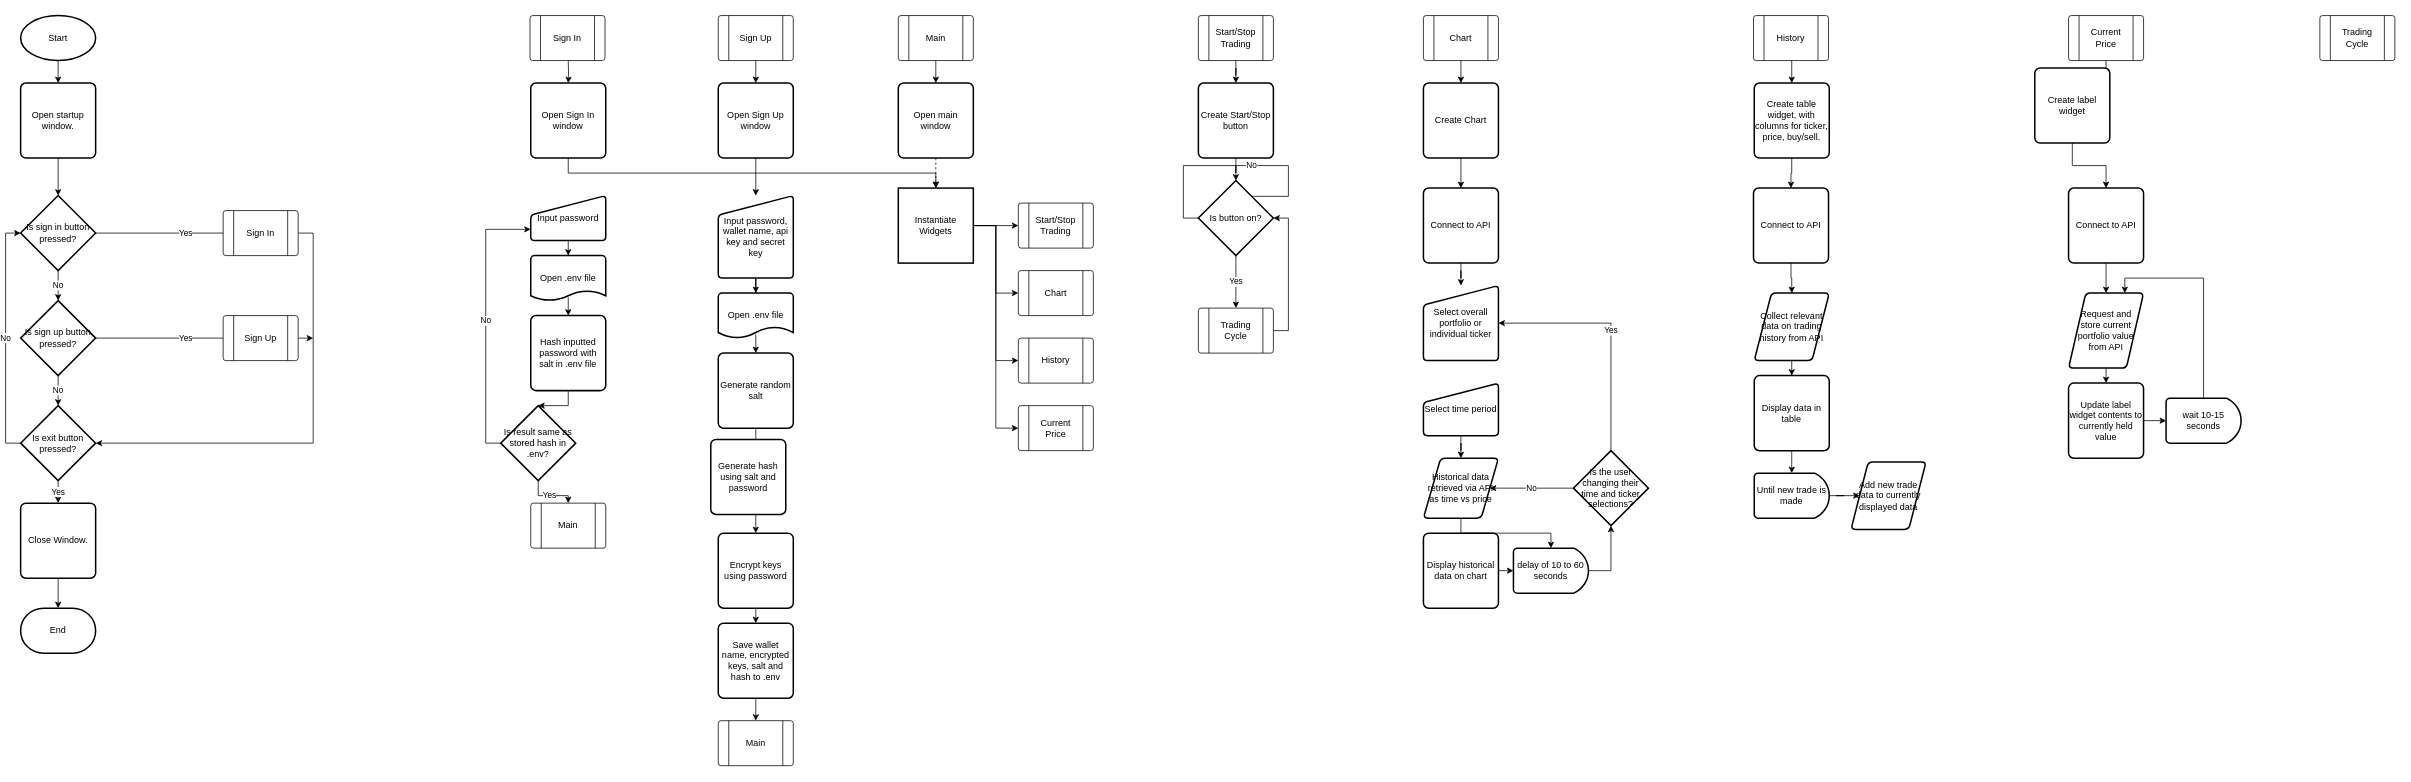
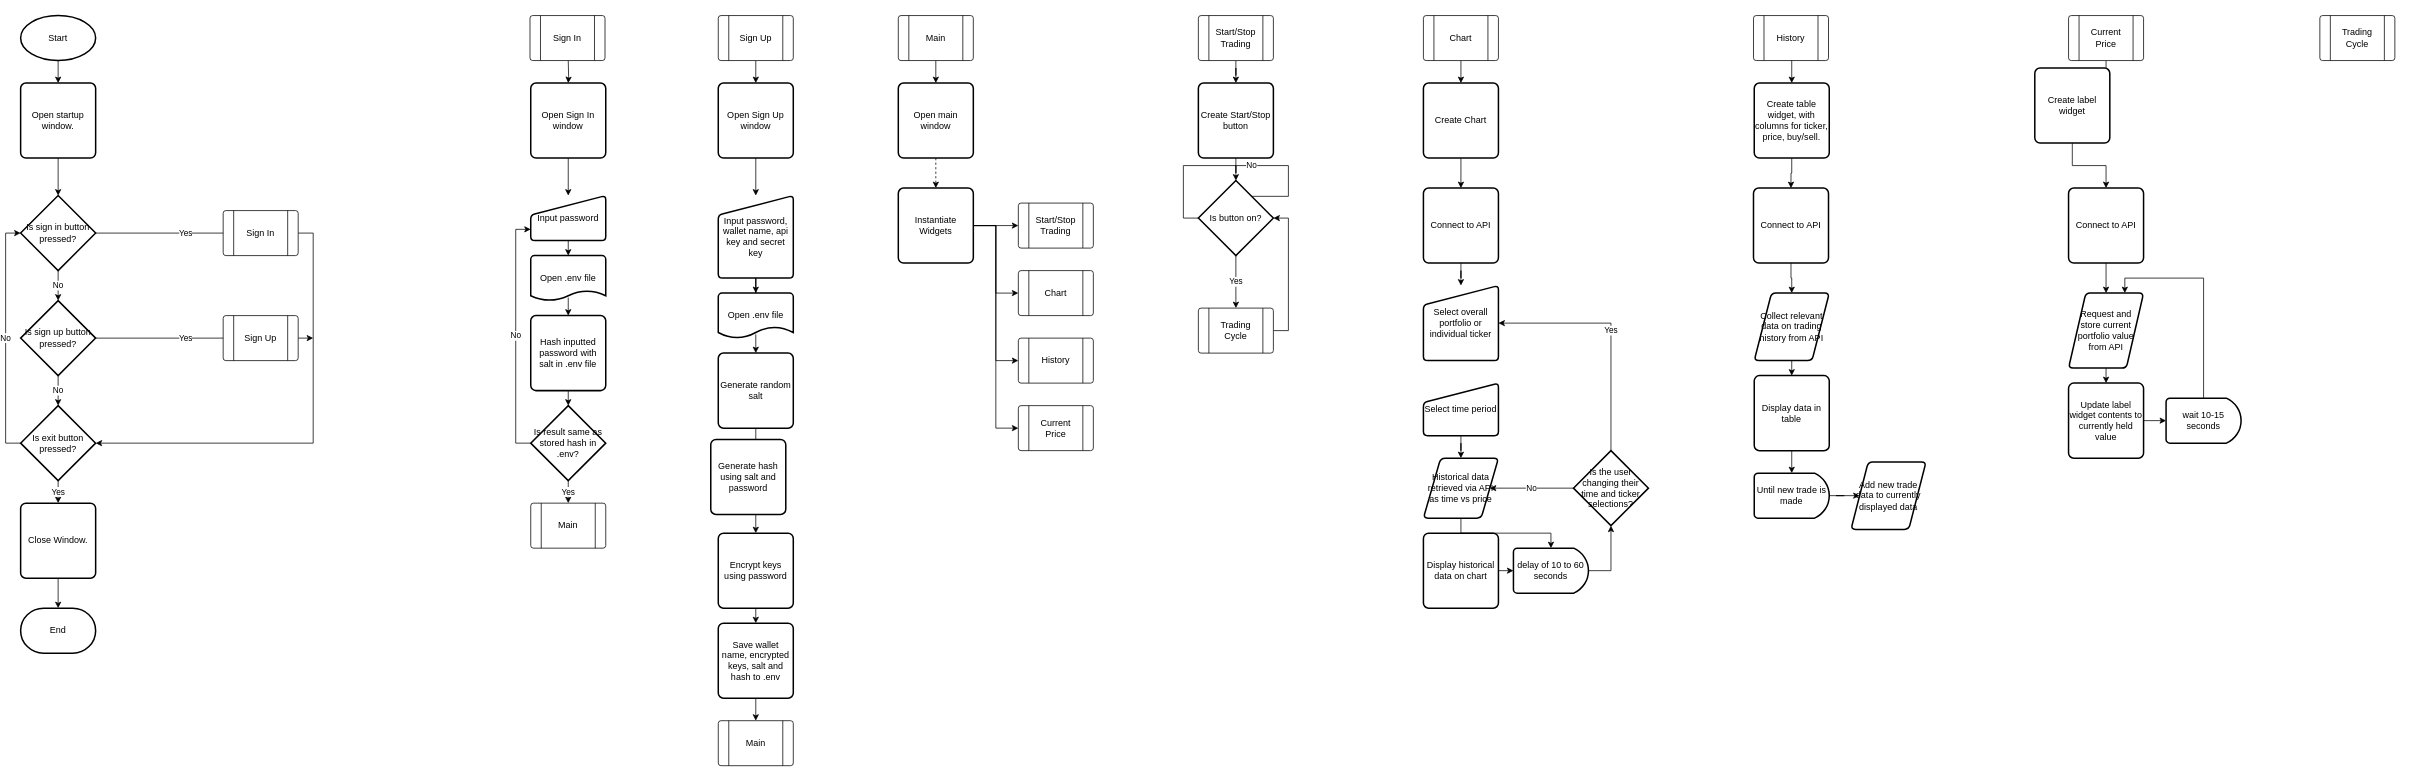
edge "Open Sign In window" -> "Instantiate Widgets": now "Open Sign In window" -> "Input password"
node "Instantiate Widgets": shape rectangle -> rounded rectangle
node "Is result same as stored hash in .env?": moved (538, 443) -> (568, 443)
